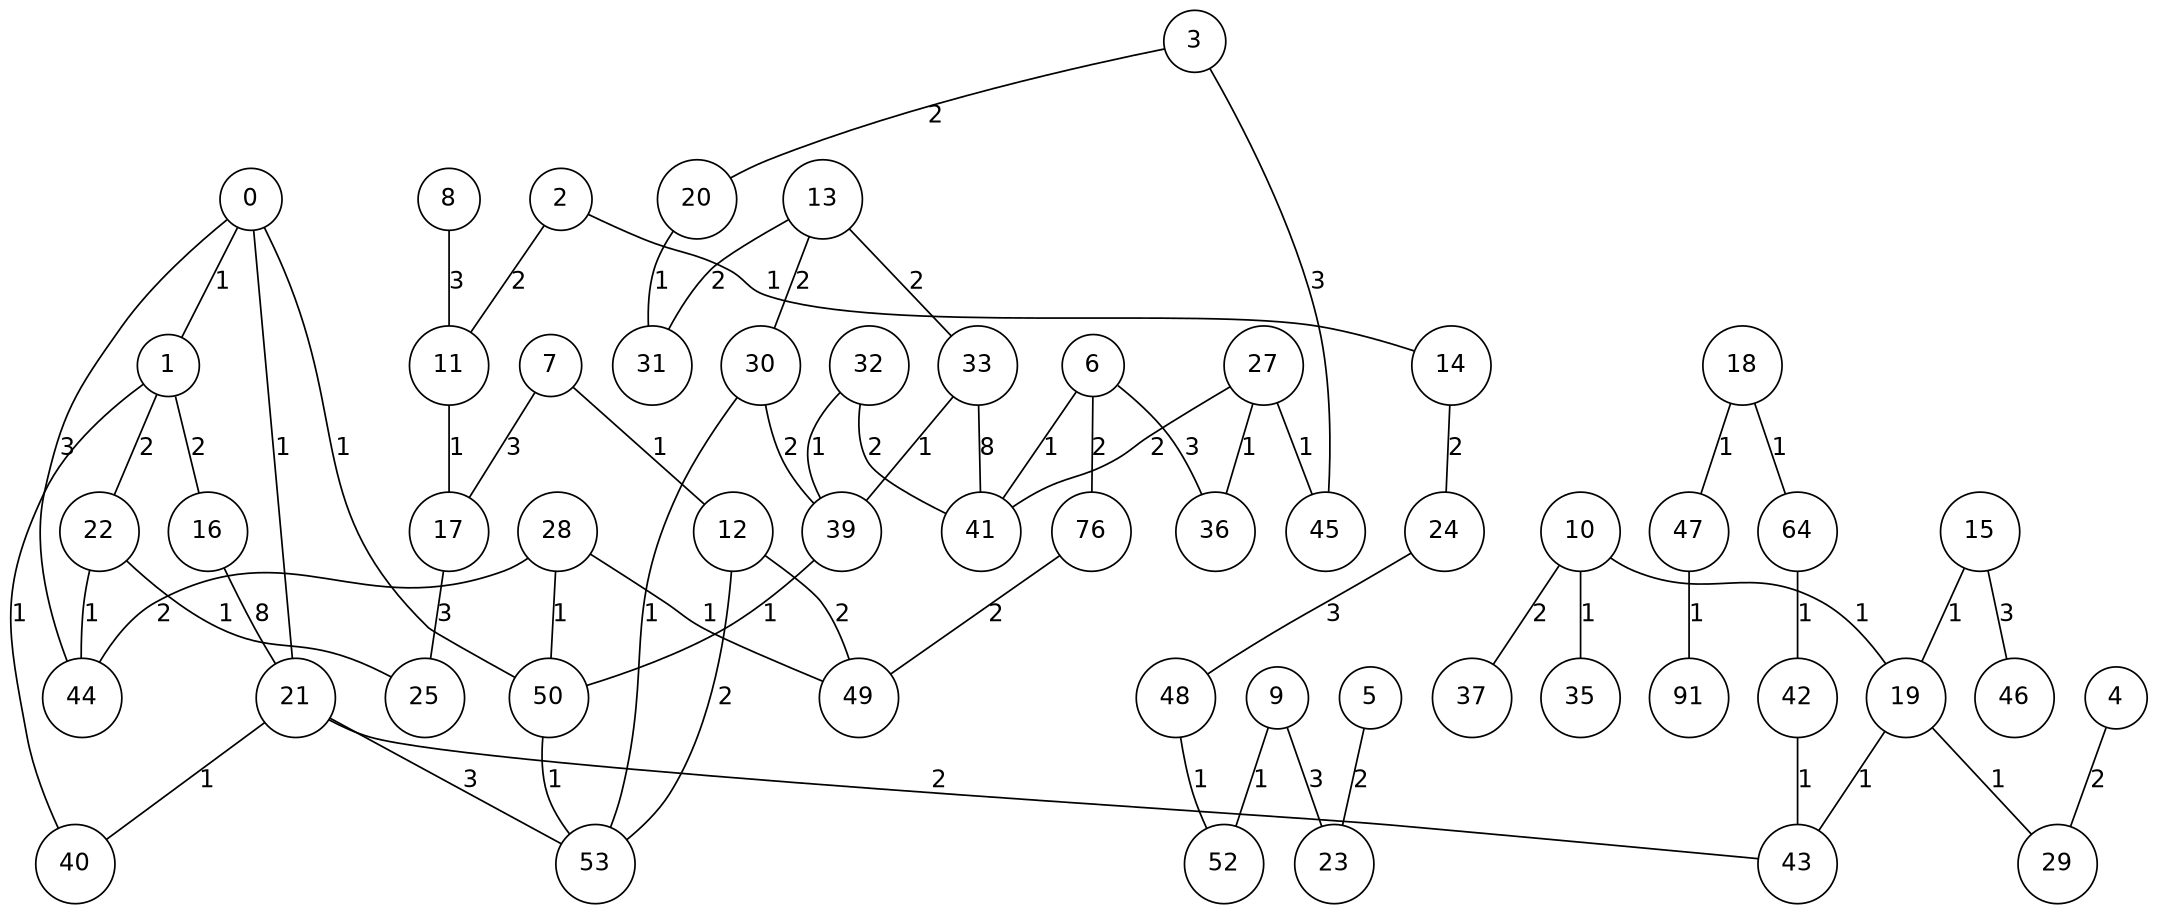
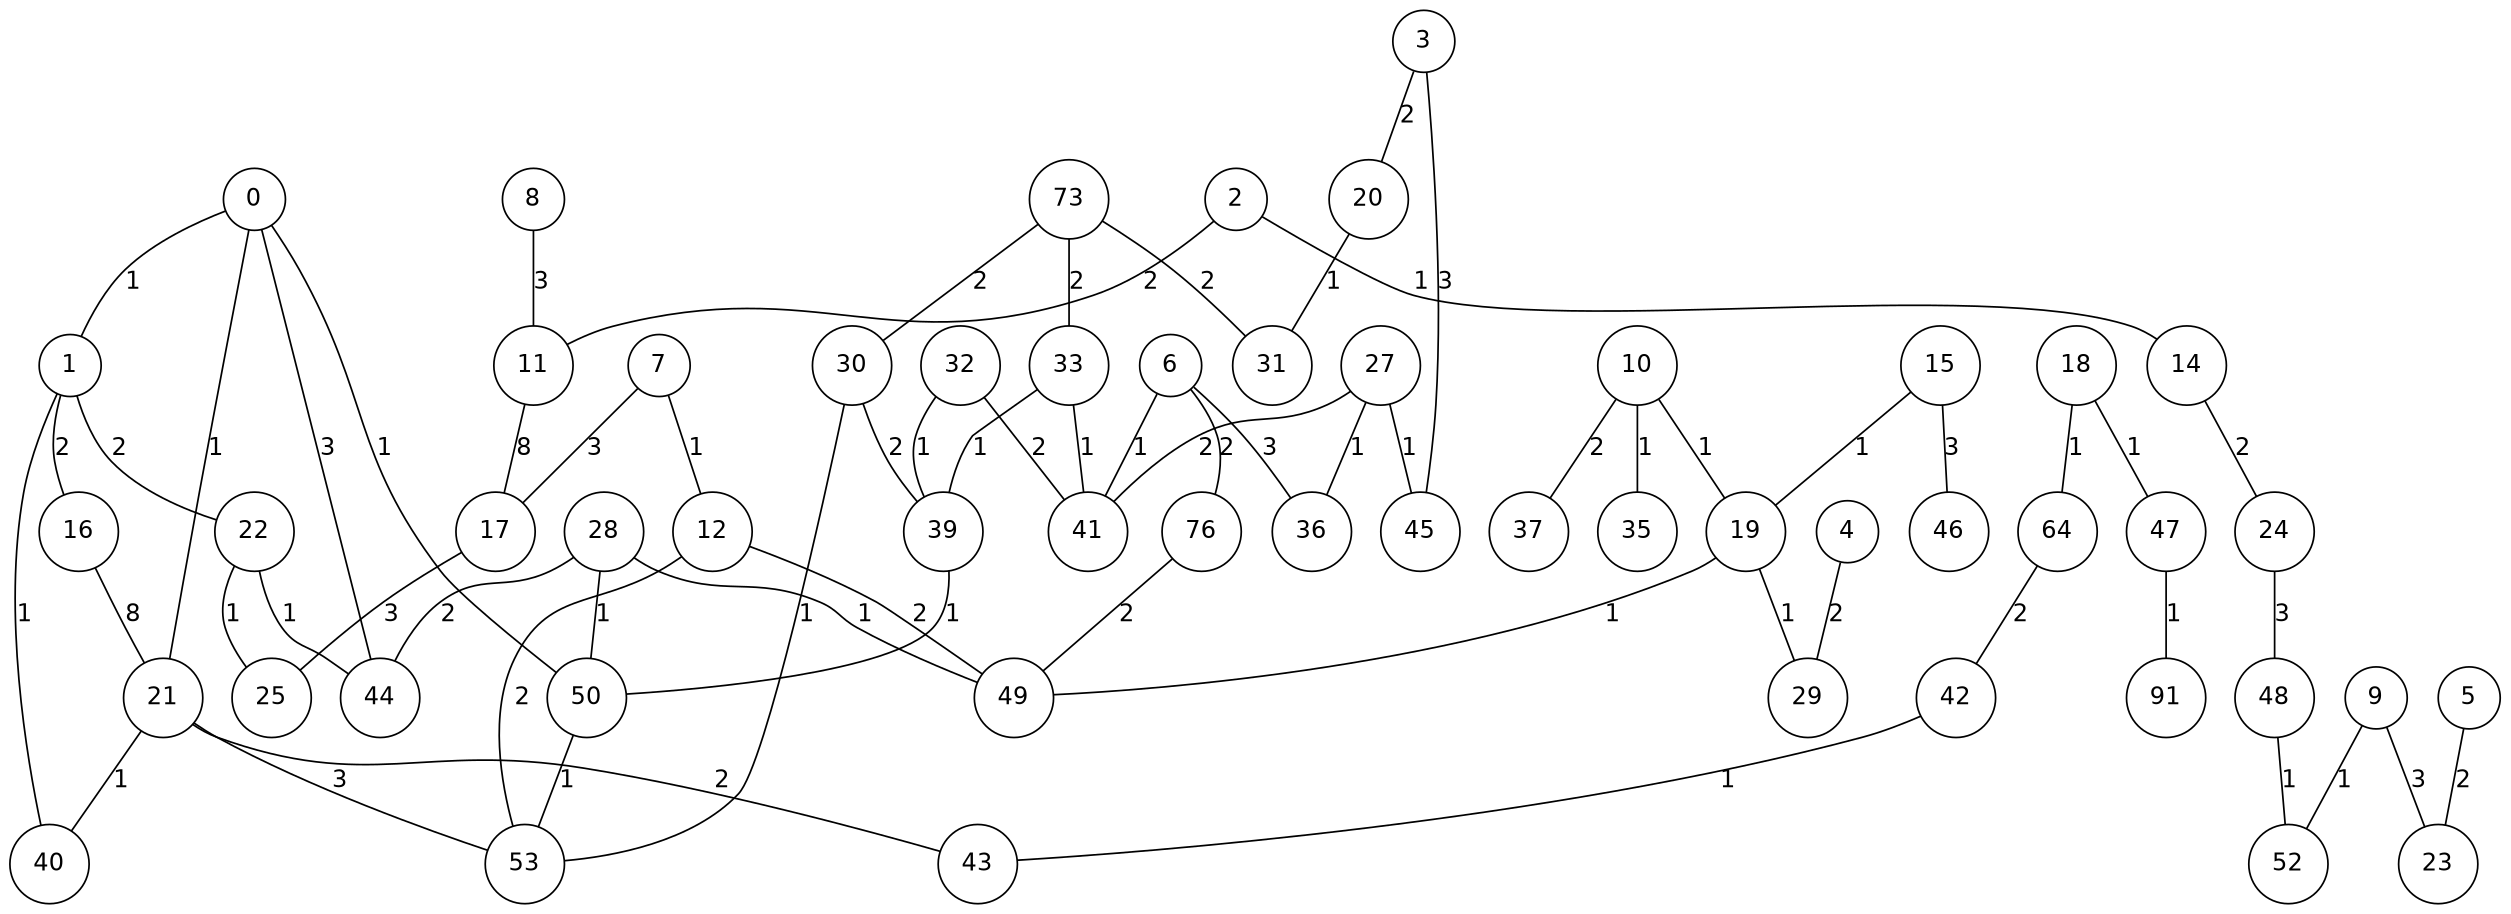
node "13": label "13" -> "73"
edge "11" -- "17": label "1" -> "8"
edge "33" -- "41": label "8" -> "1"
edge "64" -- "42": label "1" -> "2"
edge "19" -- "43": now "19" -- "49"
